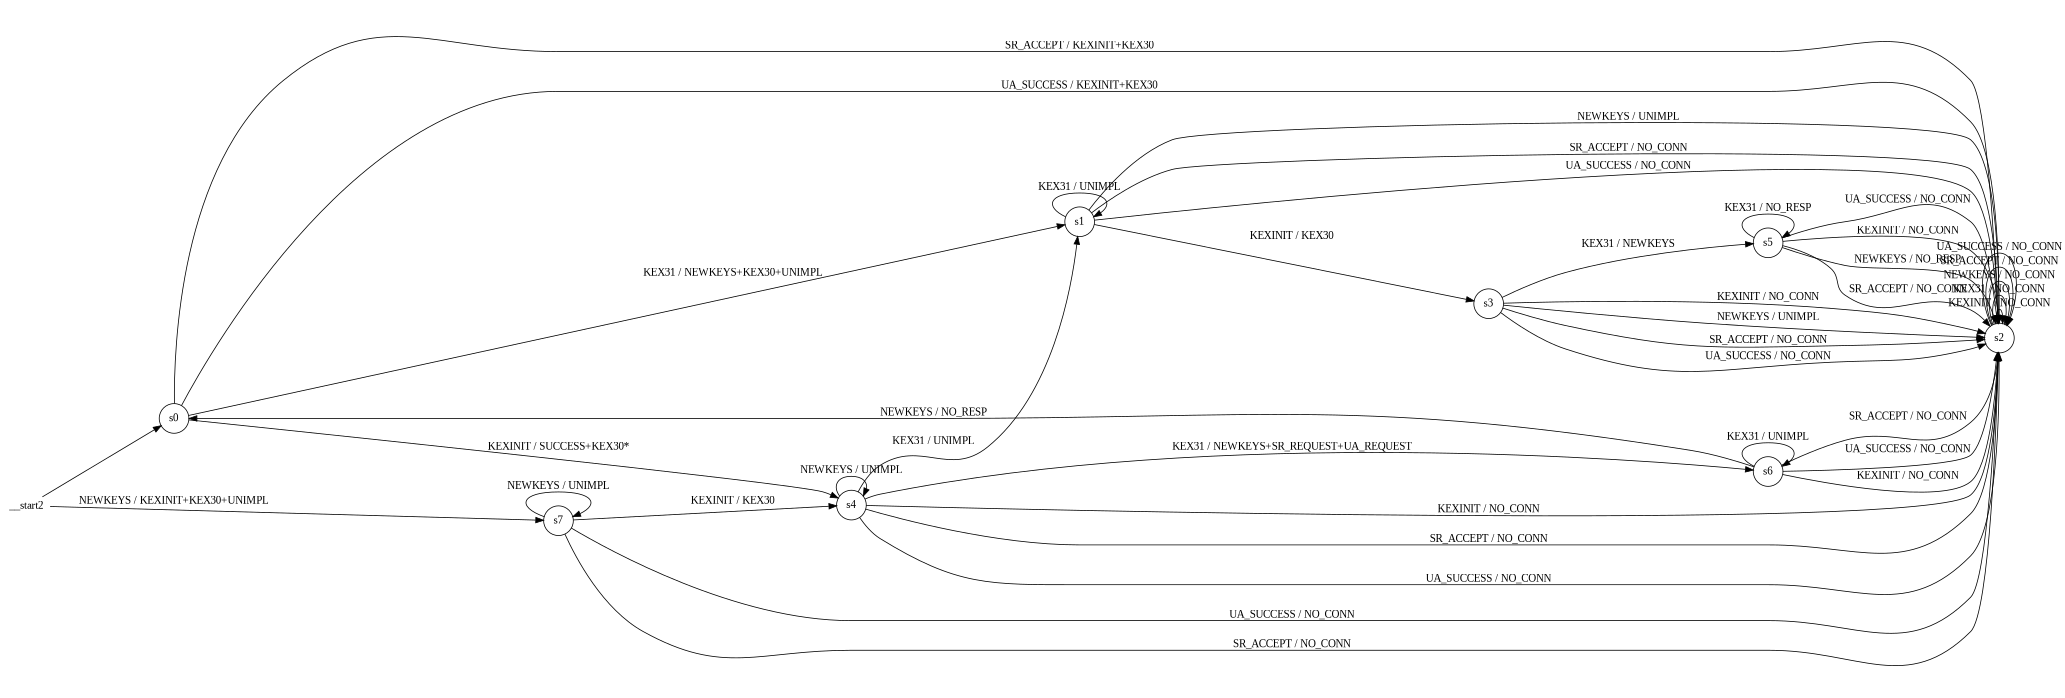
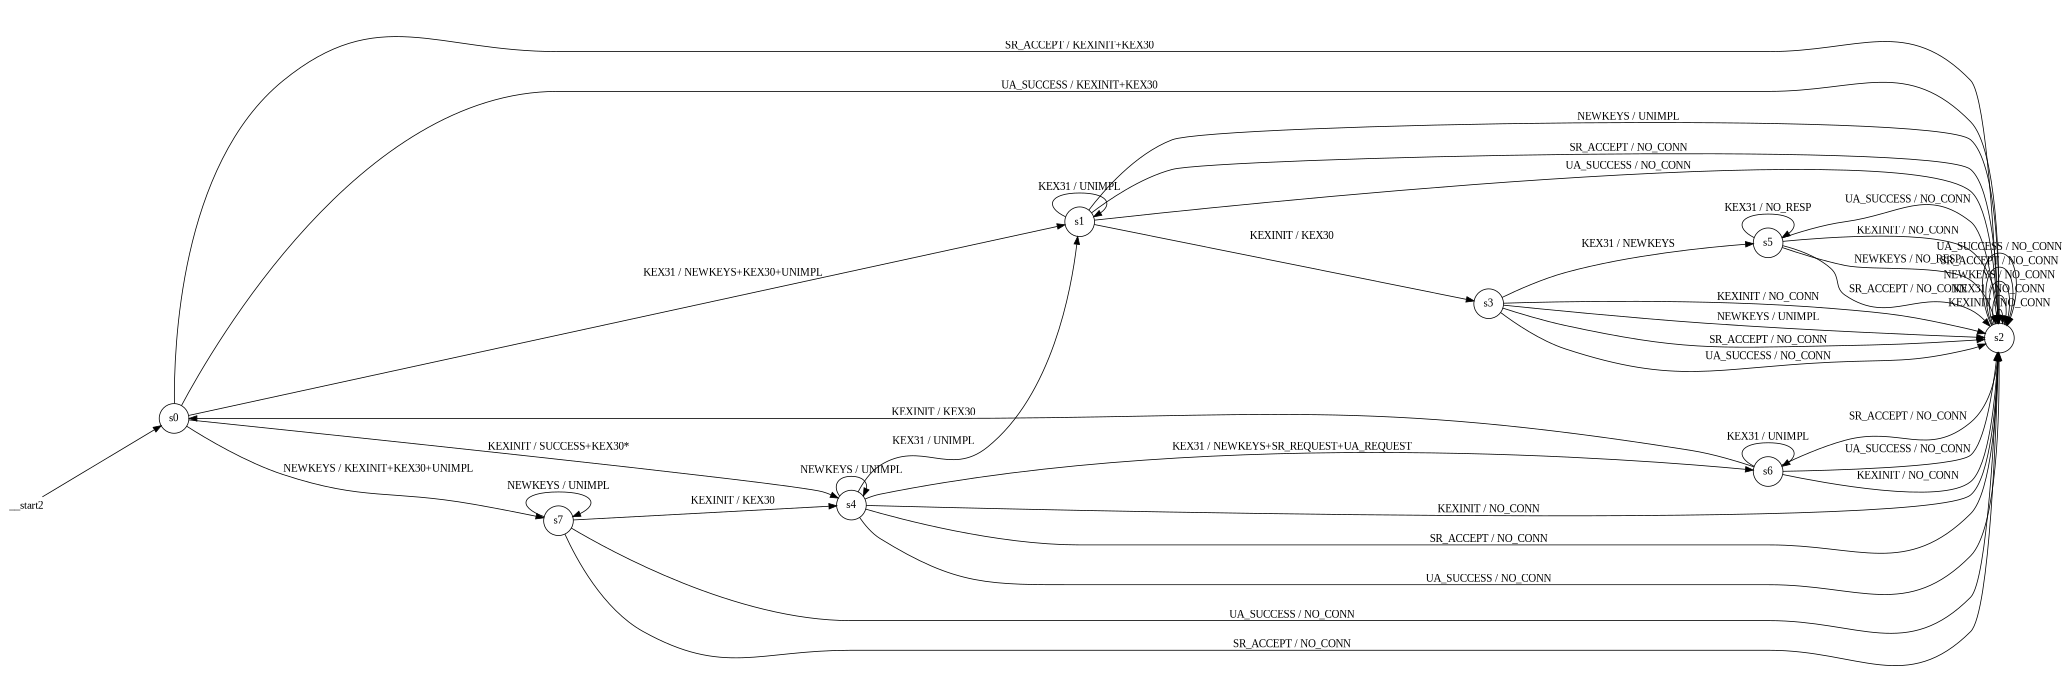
edge "s6" -> "s0": label "NEWKEYS / NO_RESP" -> "KEXINIT / KEX30"
edge "__start2" -> "s7": now "s0" -> "s7"
